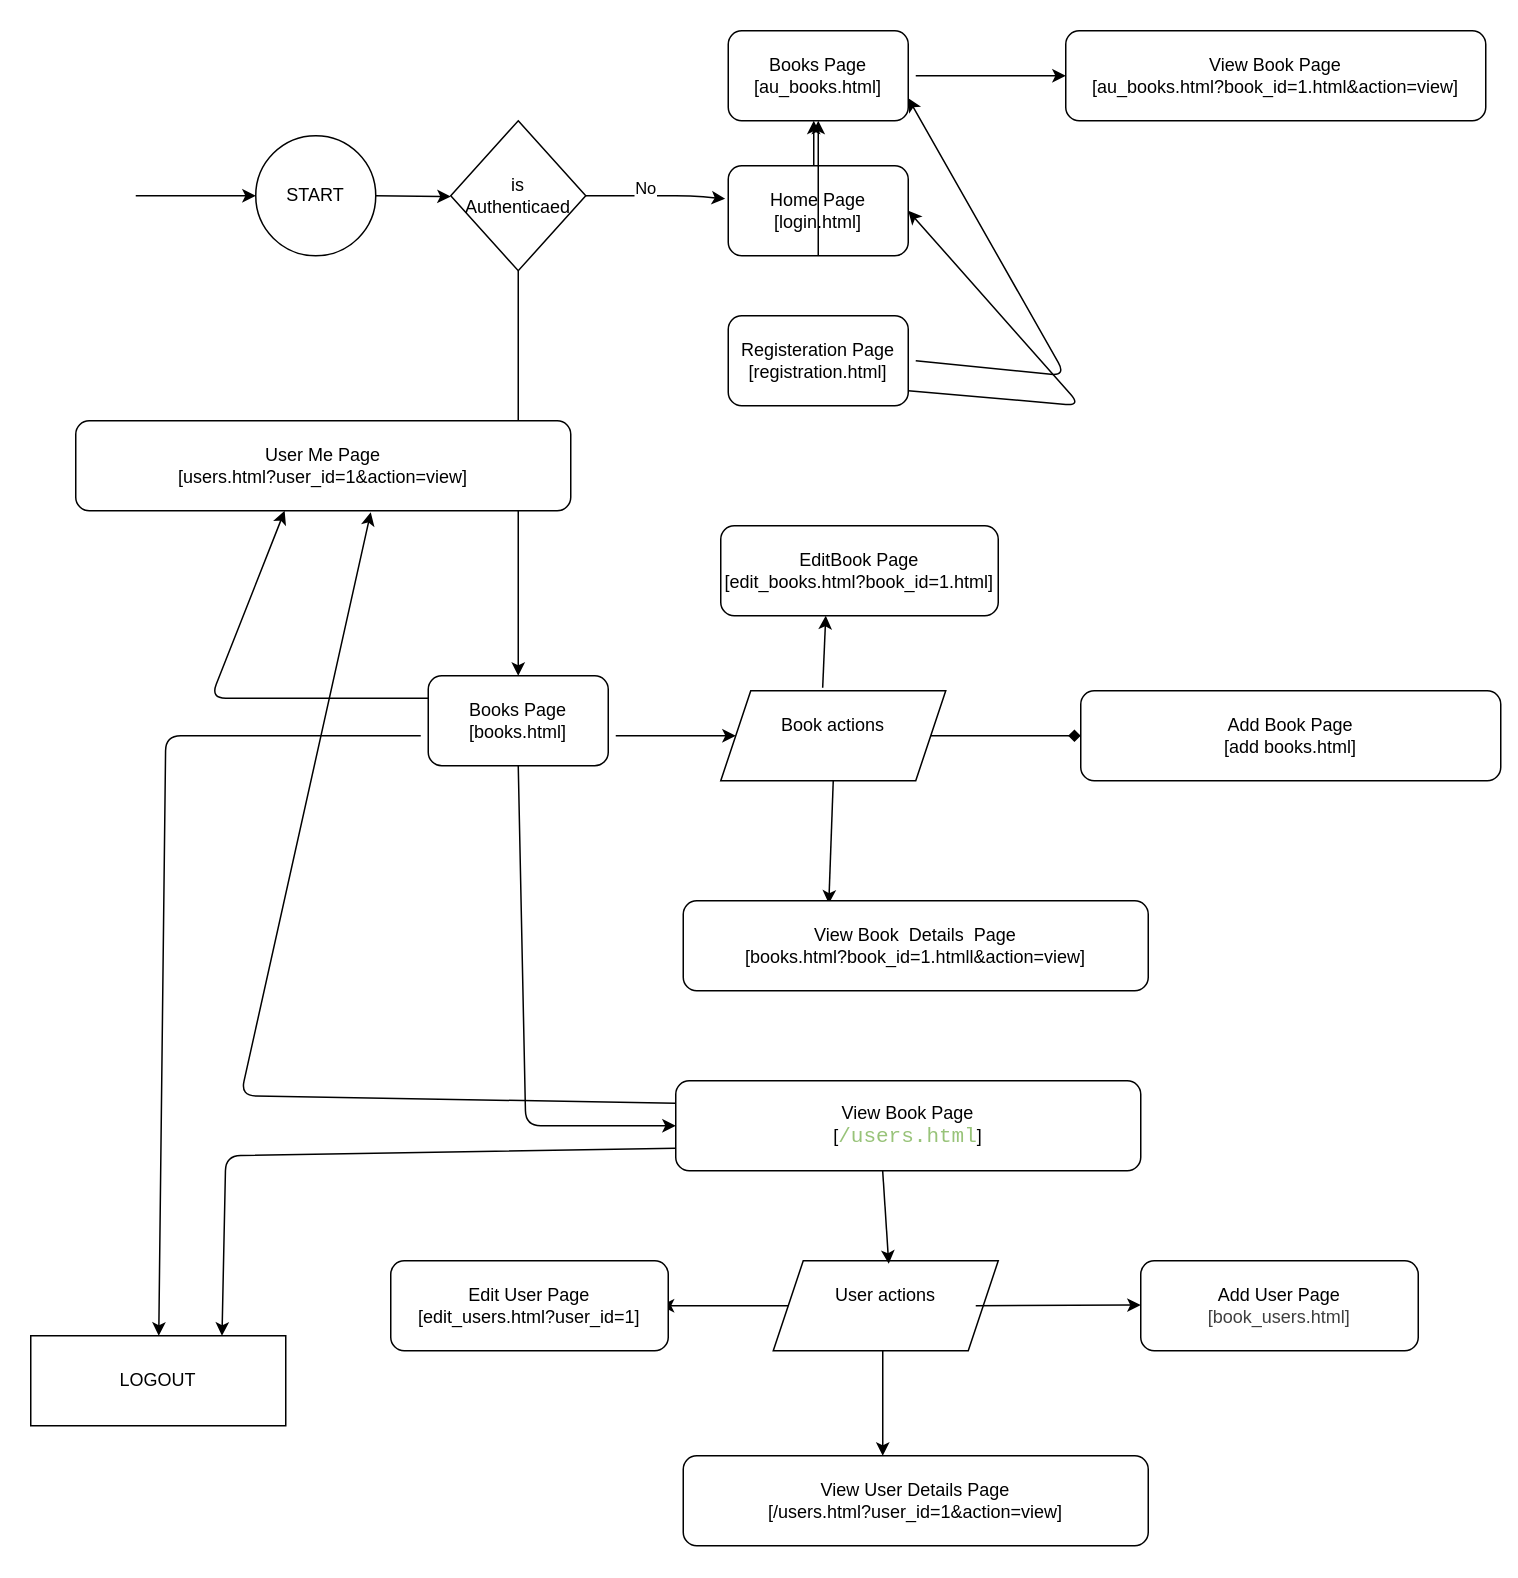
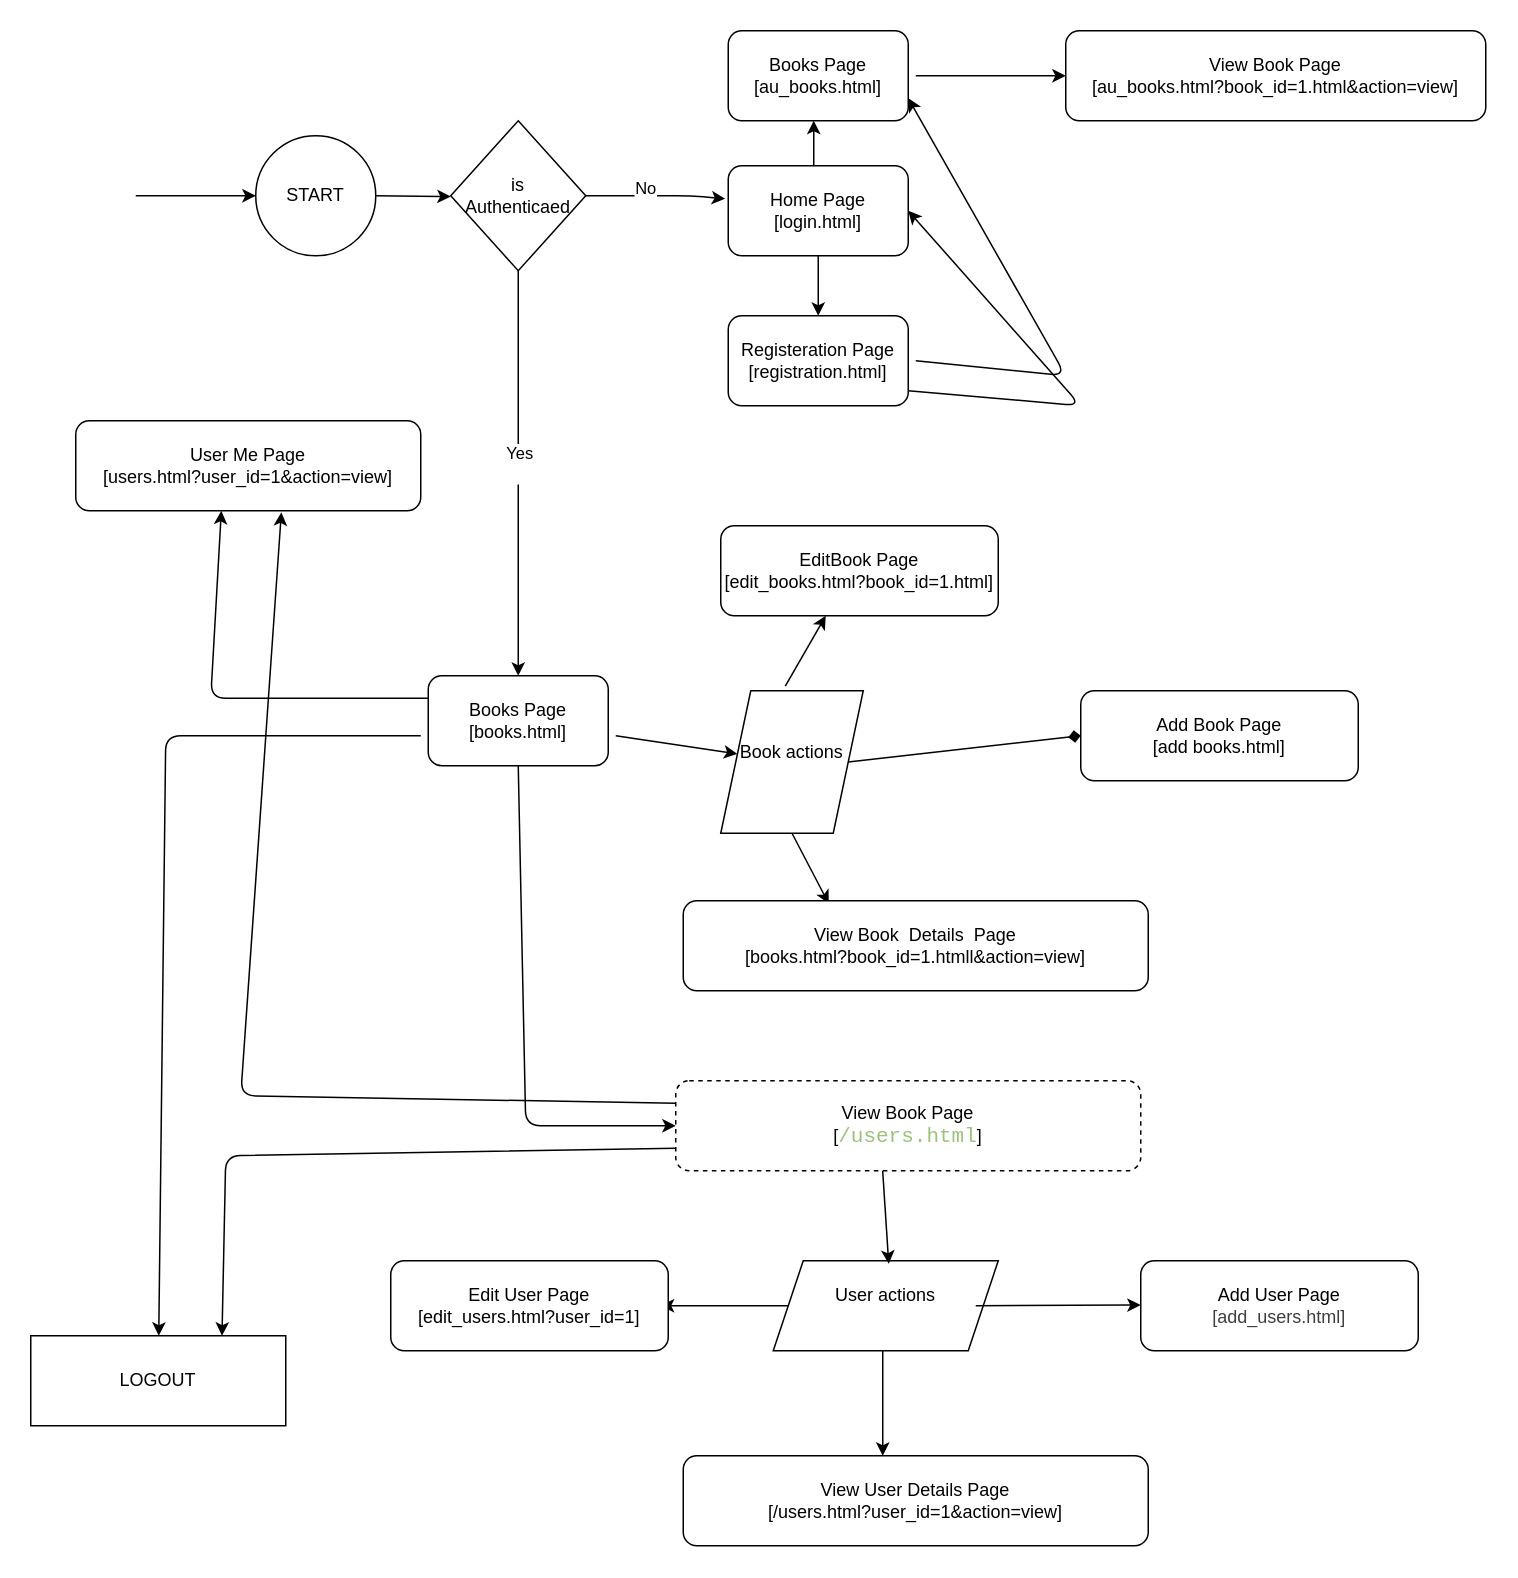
edge "Home Page [login.html]" -> "Books Page [au_books.html]": now "Home Page [login.html]" -> "Registeration Page [registration.html]"
node "User Me Page [users.html?user_id=1&action=view]": size 495x90 -> 345x90
node "Book actions": size 225x90 -> 143x143
node "Add Book Page [add books.html]": size 420x90 -> 278x90
node "View Book Page [/users.html]": style solid -> dashed
node "Add User Page [book_users.html]": label "Add User Page [book_users.html]" -> "Add User Page [add_users.html]"
